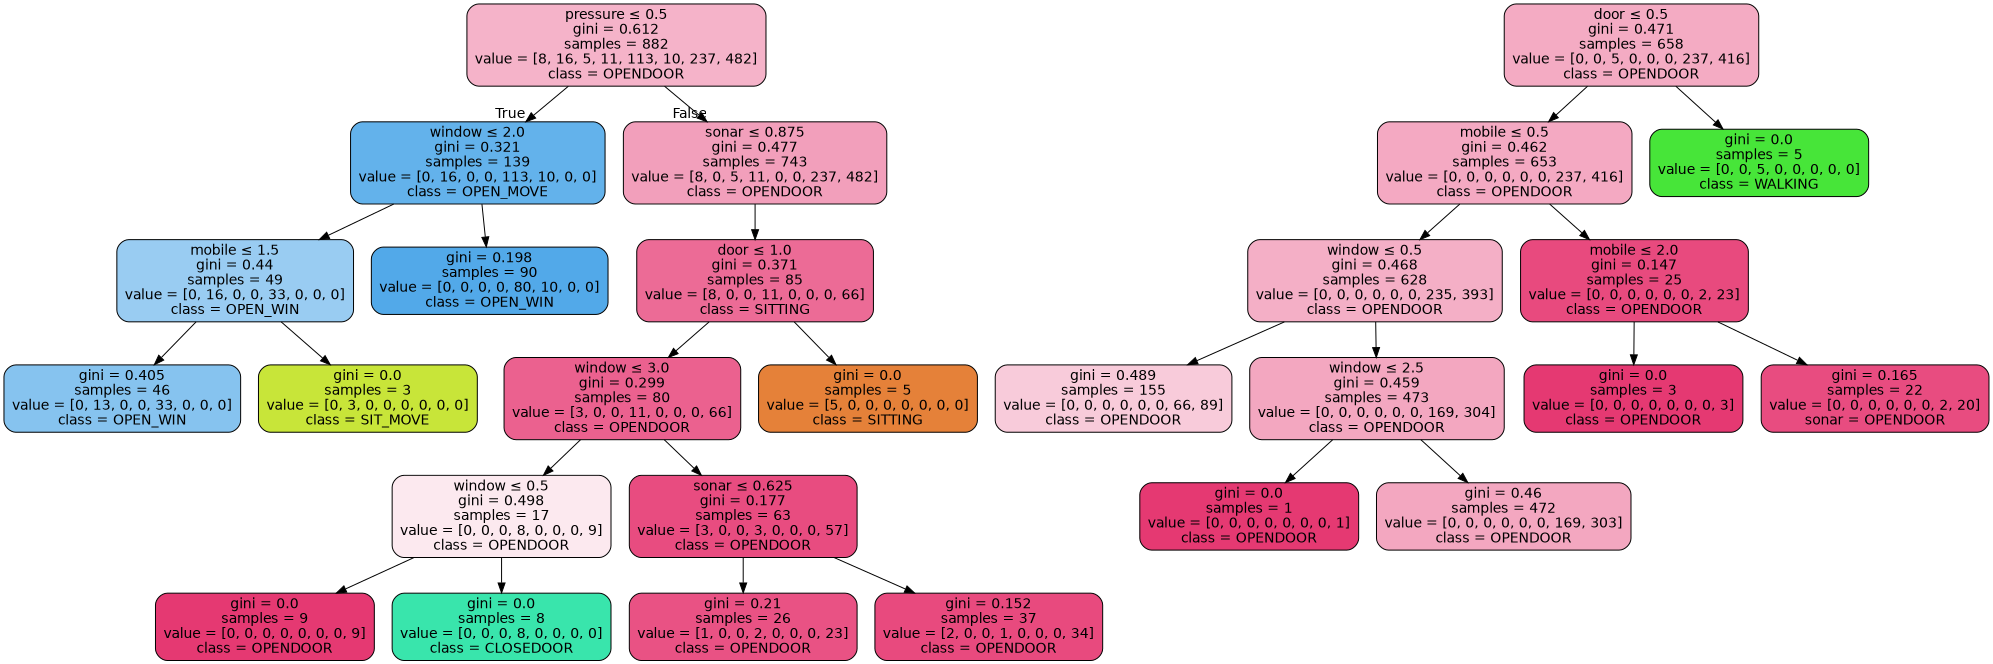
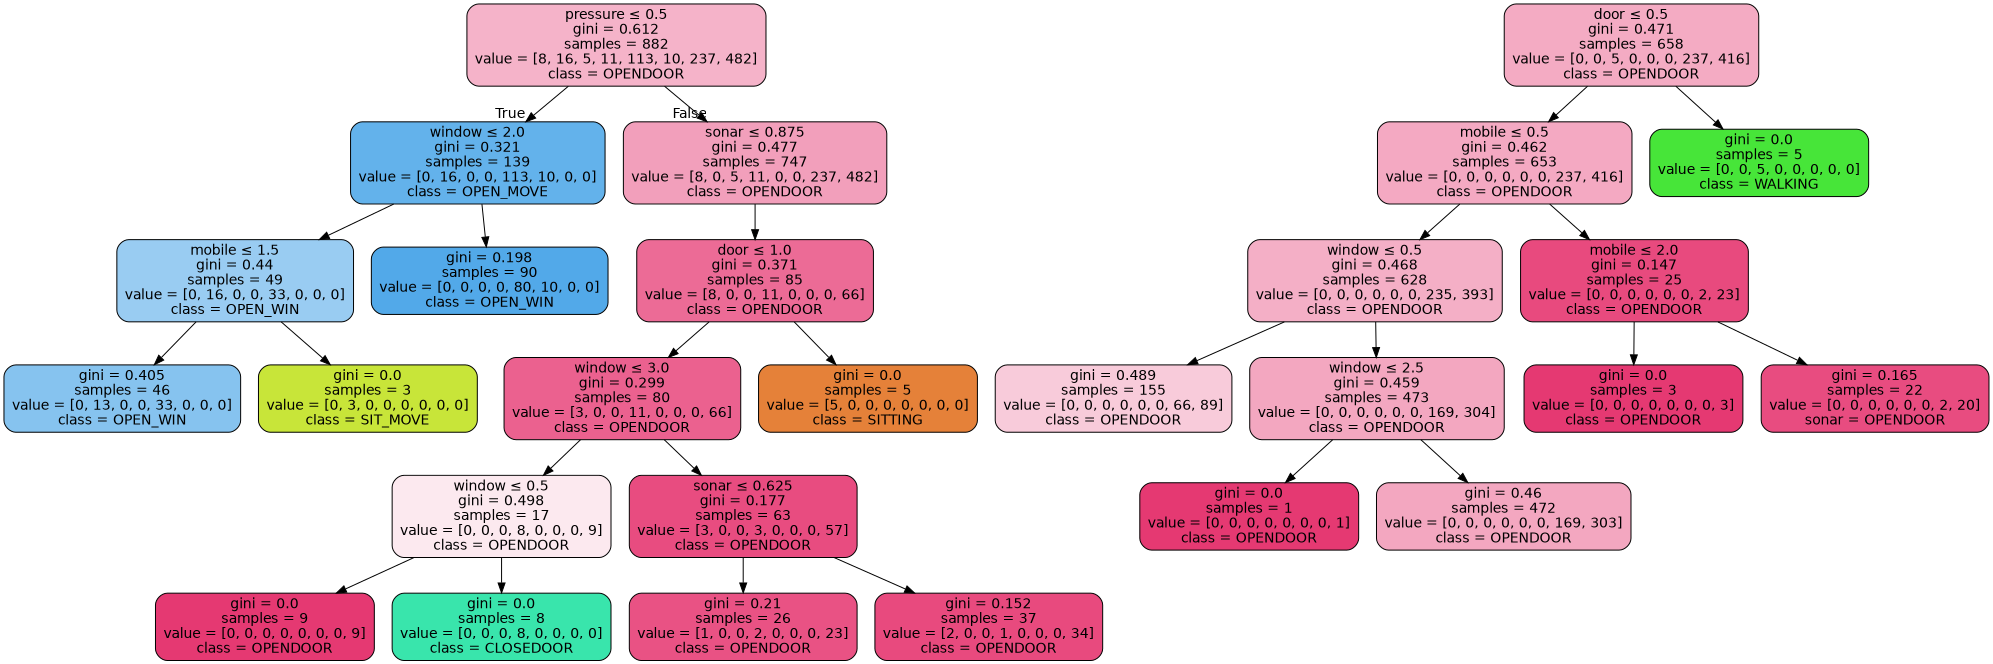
node "sonar ≤ 0.875": text "samples = 743" -> "samples = 747"
node "door ≤ 1.0": text "class = SITTING" -> "class = OPENDOOR"
